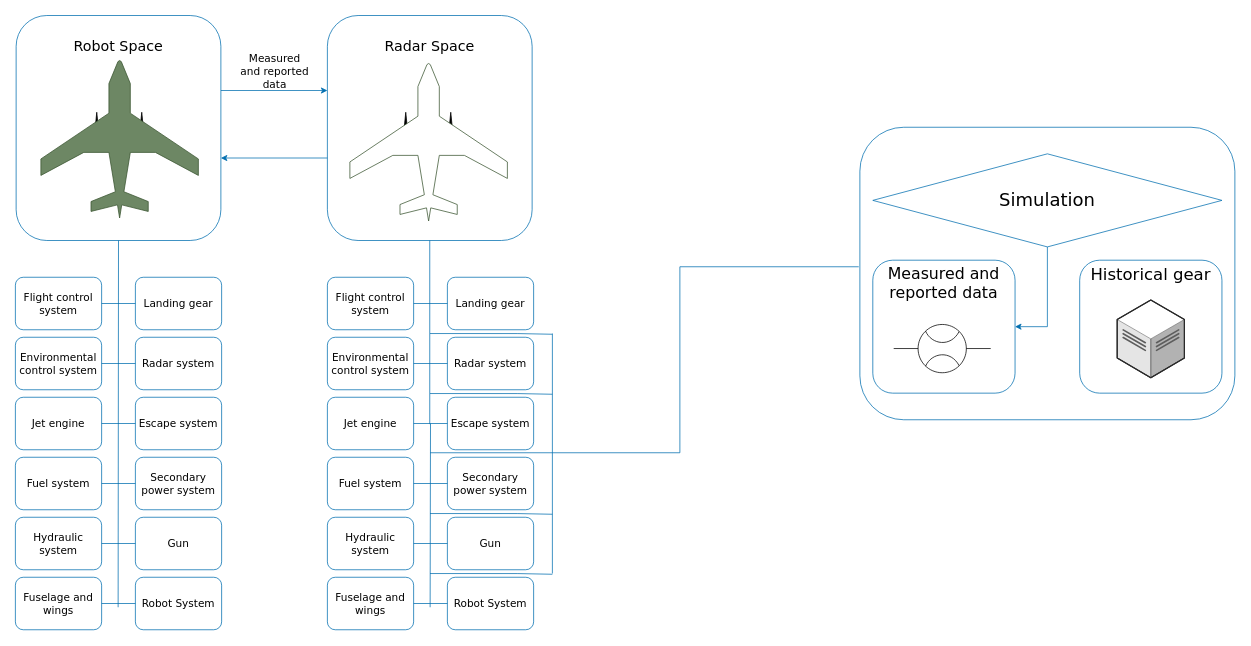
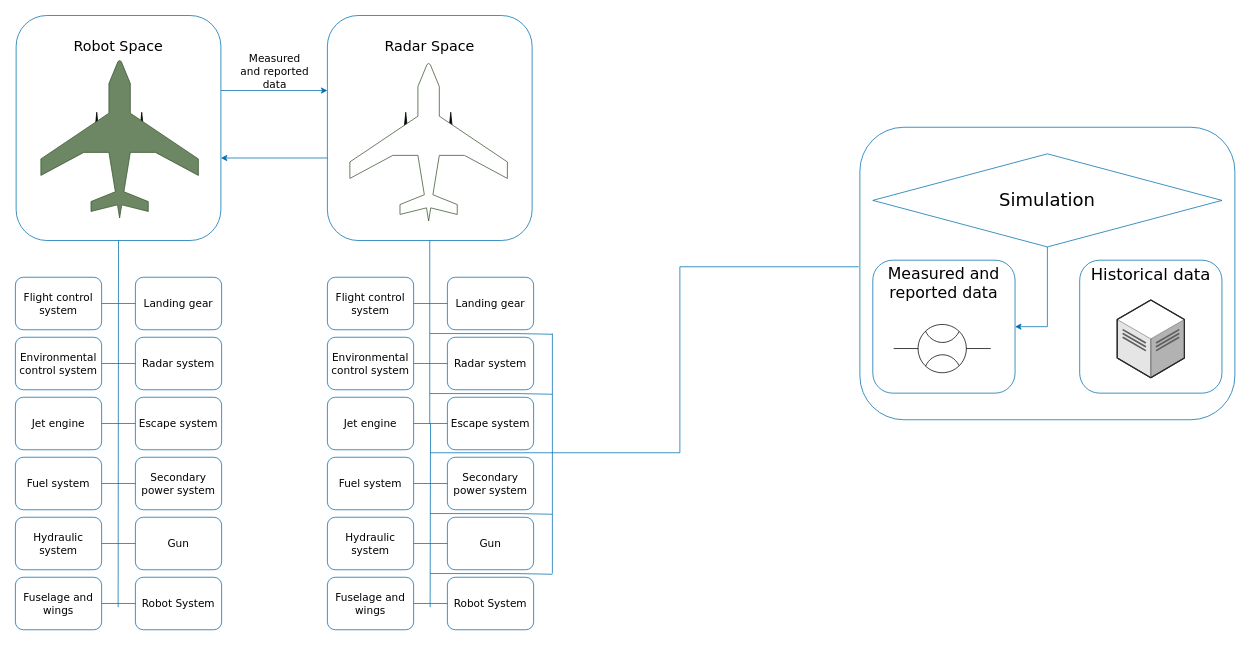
node "Historical gear": label "Historical gear" -> "Historical data"
